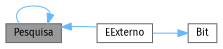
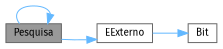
edge "EExterno" -> "Pesquisa": reversed
